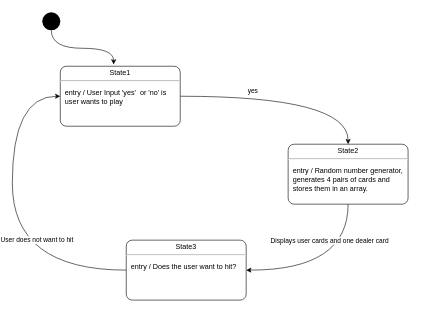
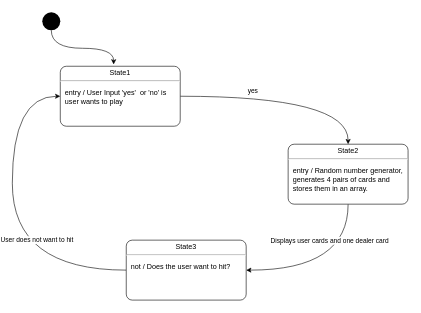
node "State3 entry / Does the user want to hit?": label "State3 entry / Does the user want to hit?" -> "State3 not / Does the user want to hit?"
